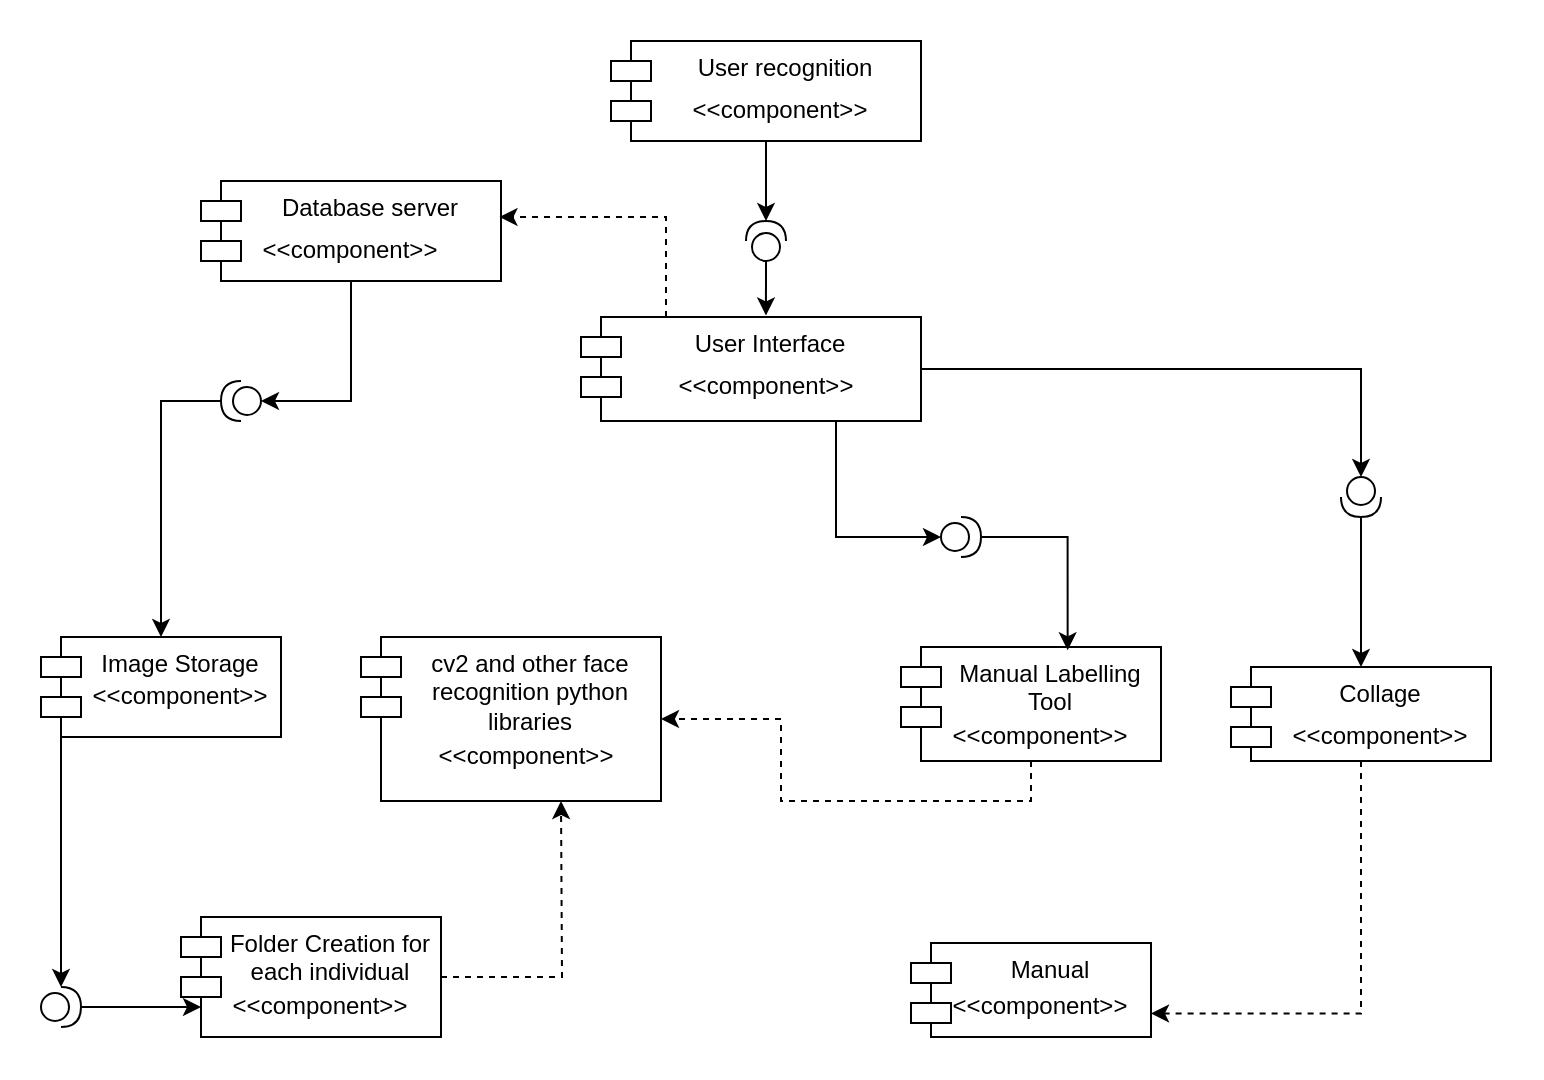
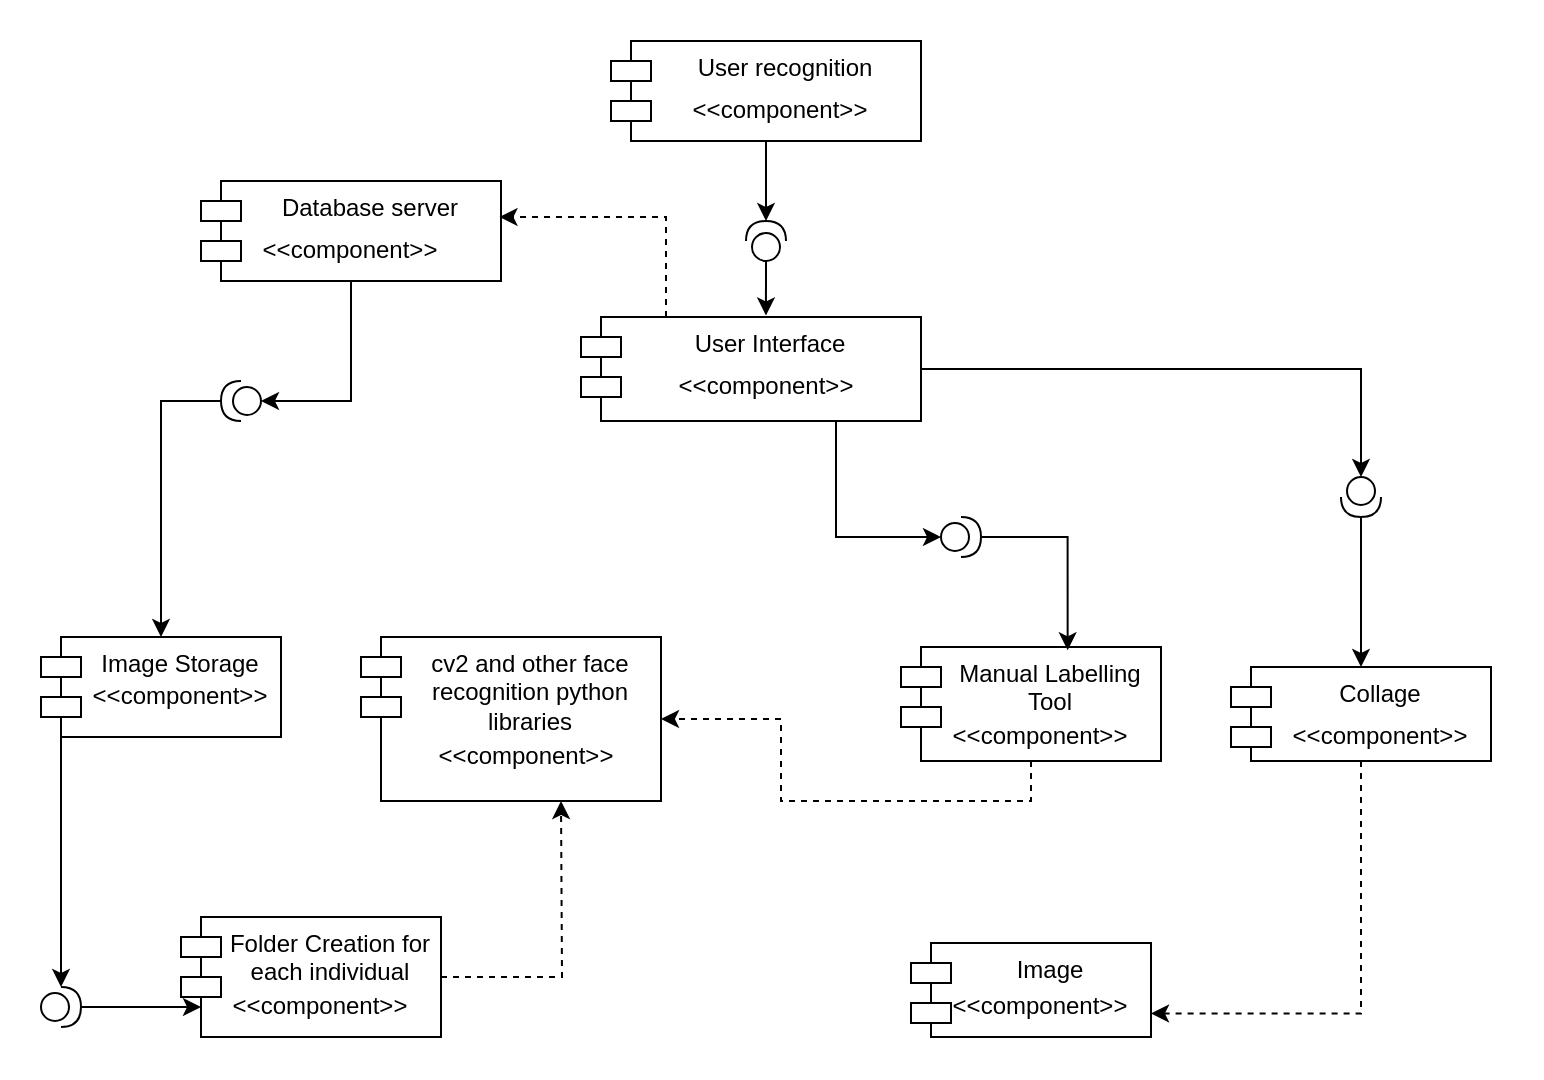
node "Manual": label "Manual" -> "Image"
